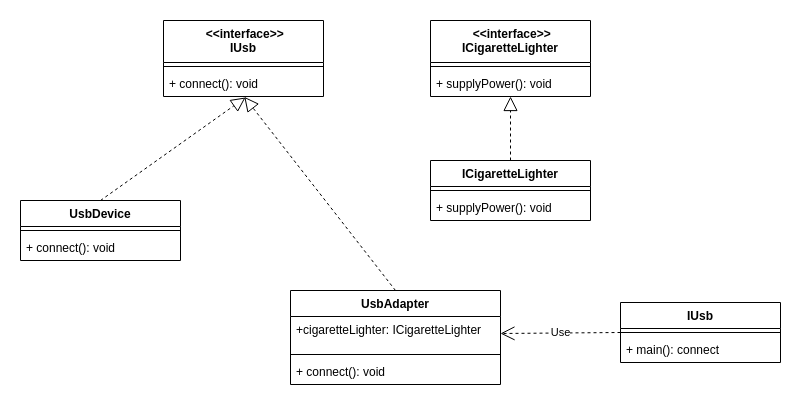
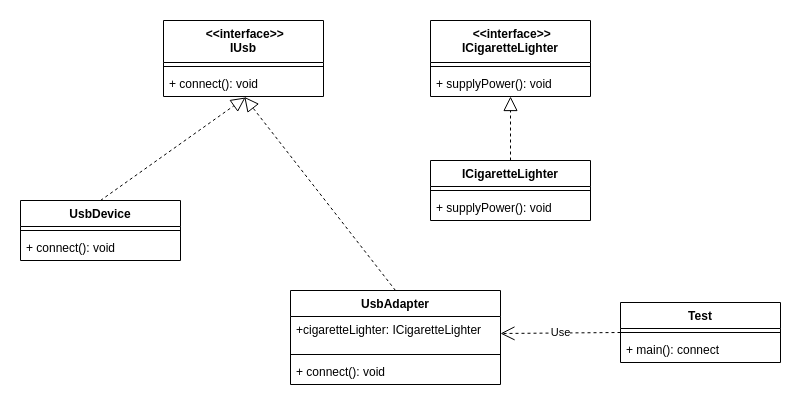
node "IUsb": label "IUsb" -> "Test"
